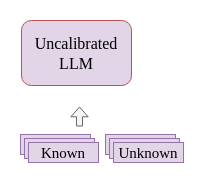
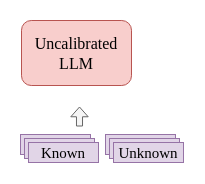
node "Uncalibrated LLM": fillcolor #e1d5e7 -> #f8cecc
